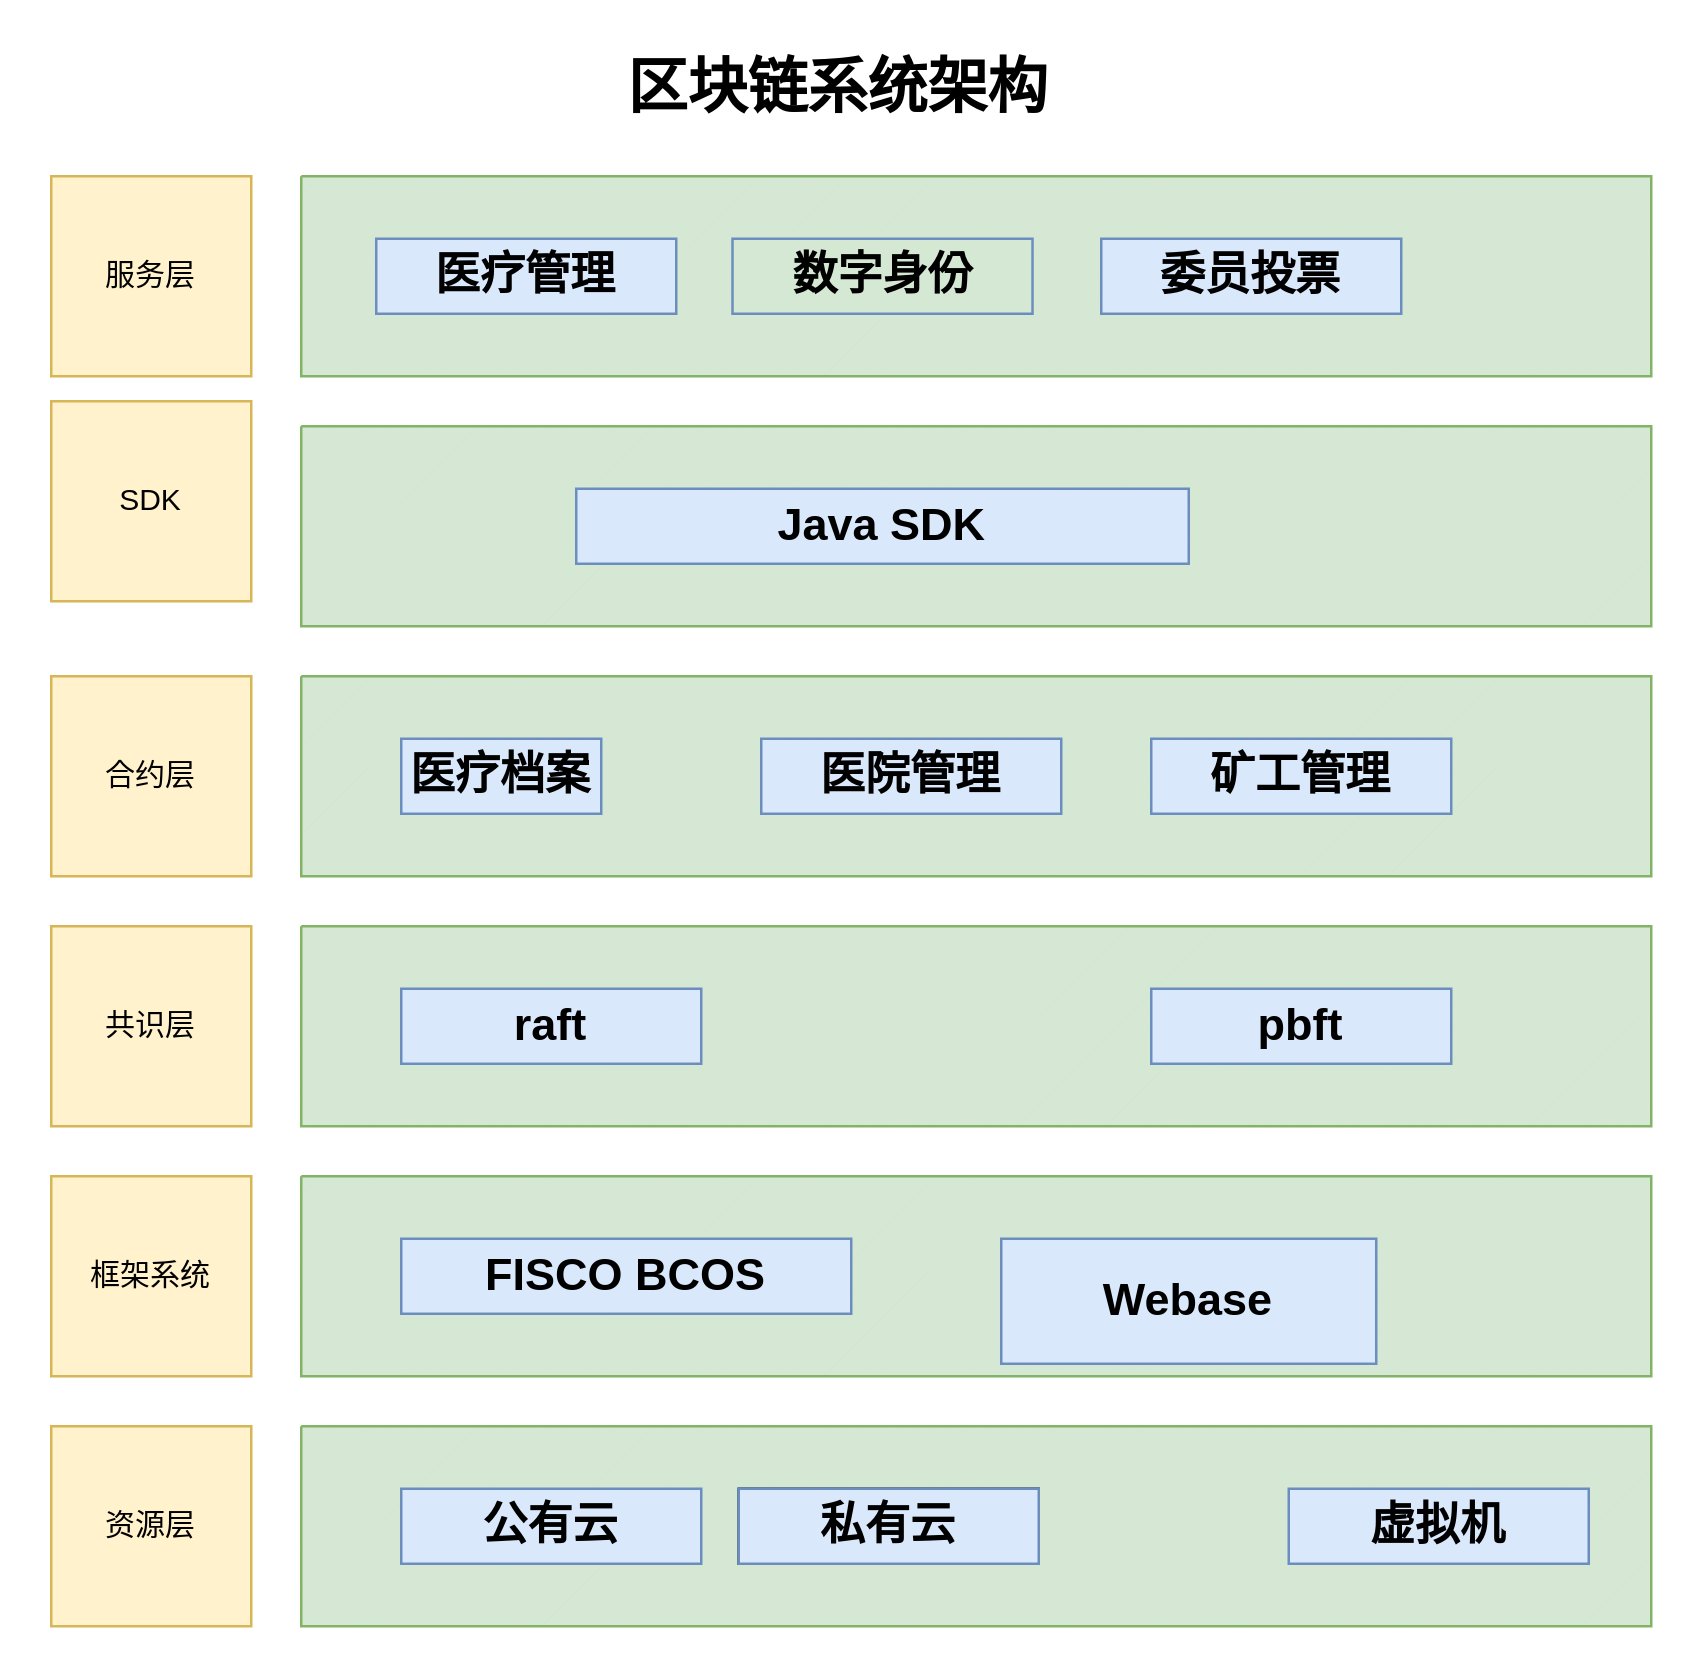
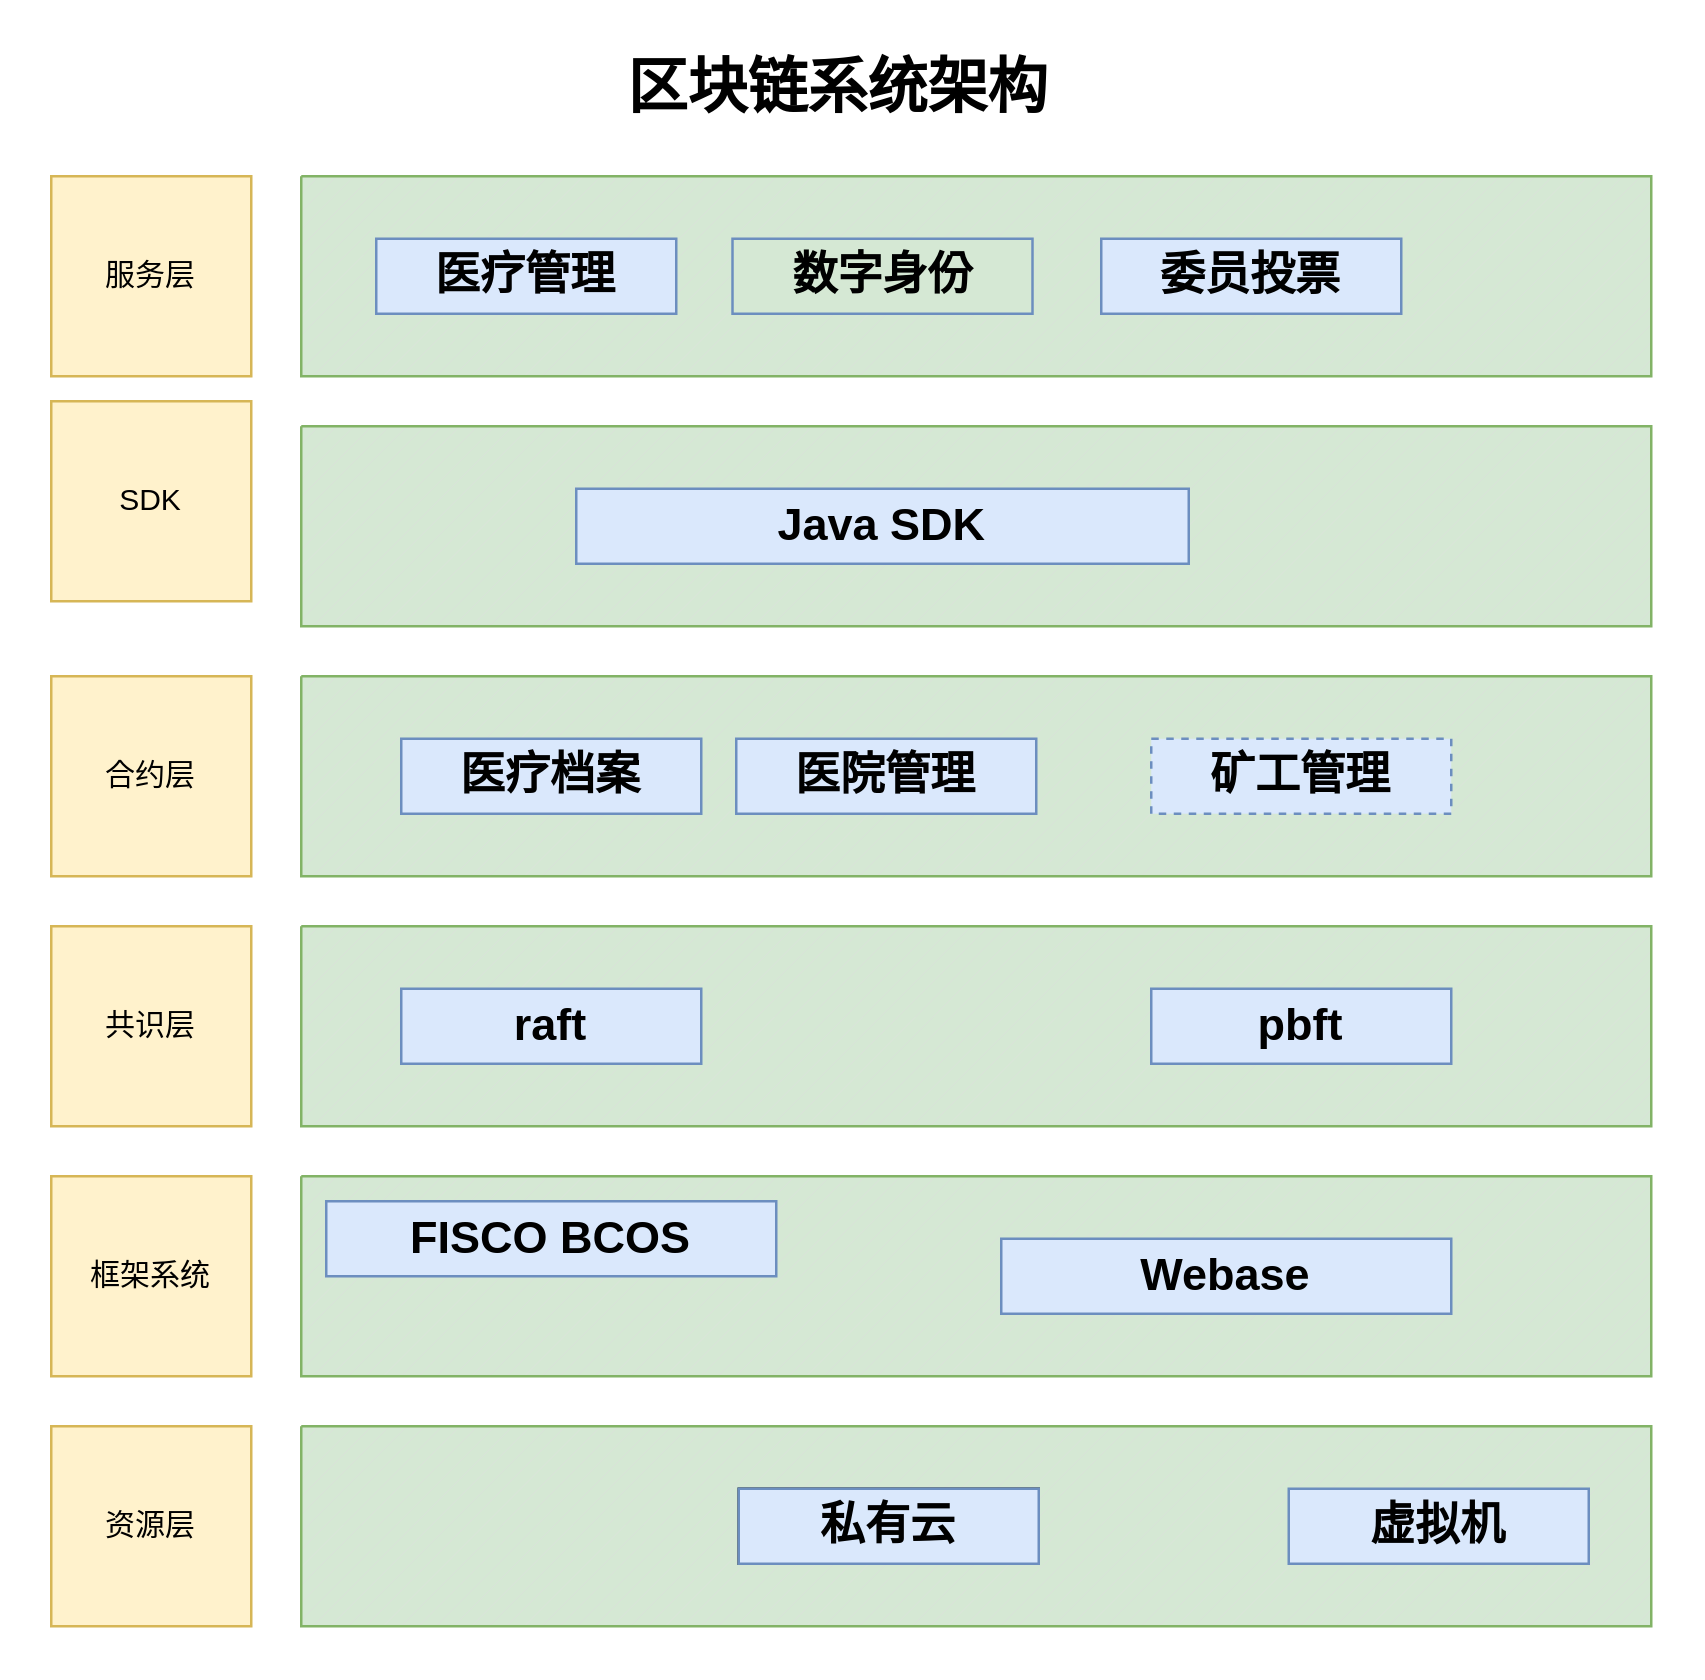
node "医疗档案": size 200x75 -> 300x75
node "医院管理": moved (911, 776) -> (886, 776)
node "矿工管理": style solid -> dashed
node "FISCO BCOS": moved (626, 1276) -> (551, 1239)
node "Webase": size 375x125 -> 450x75
node "公有云": removed
